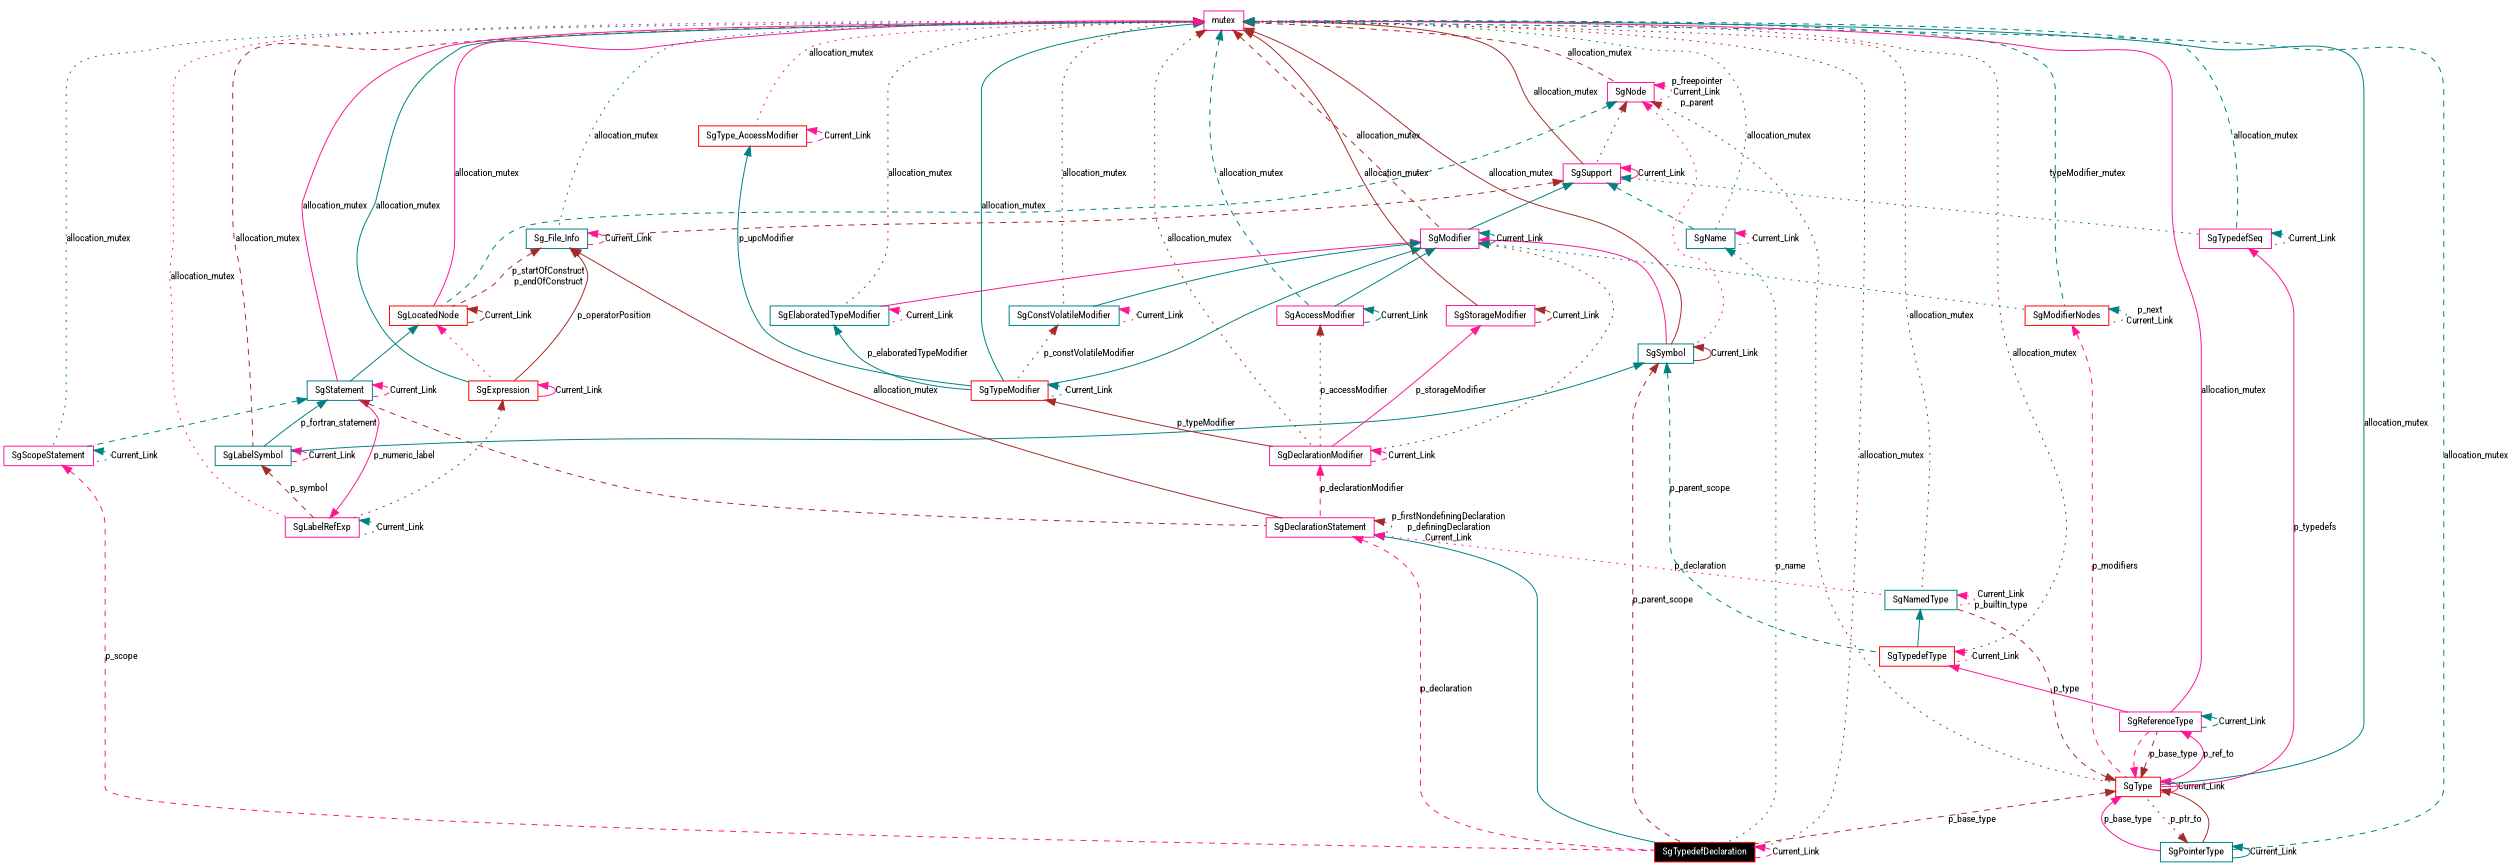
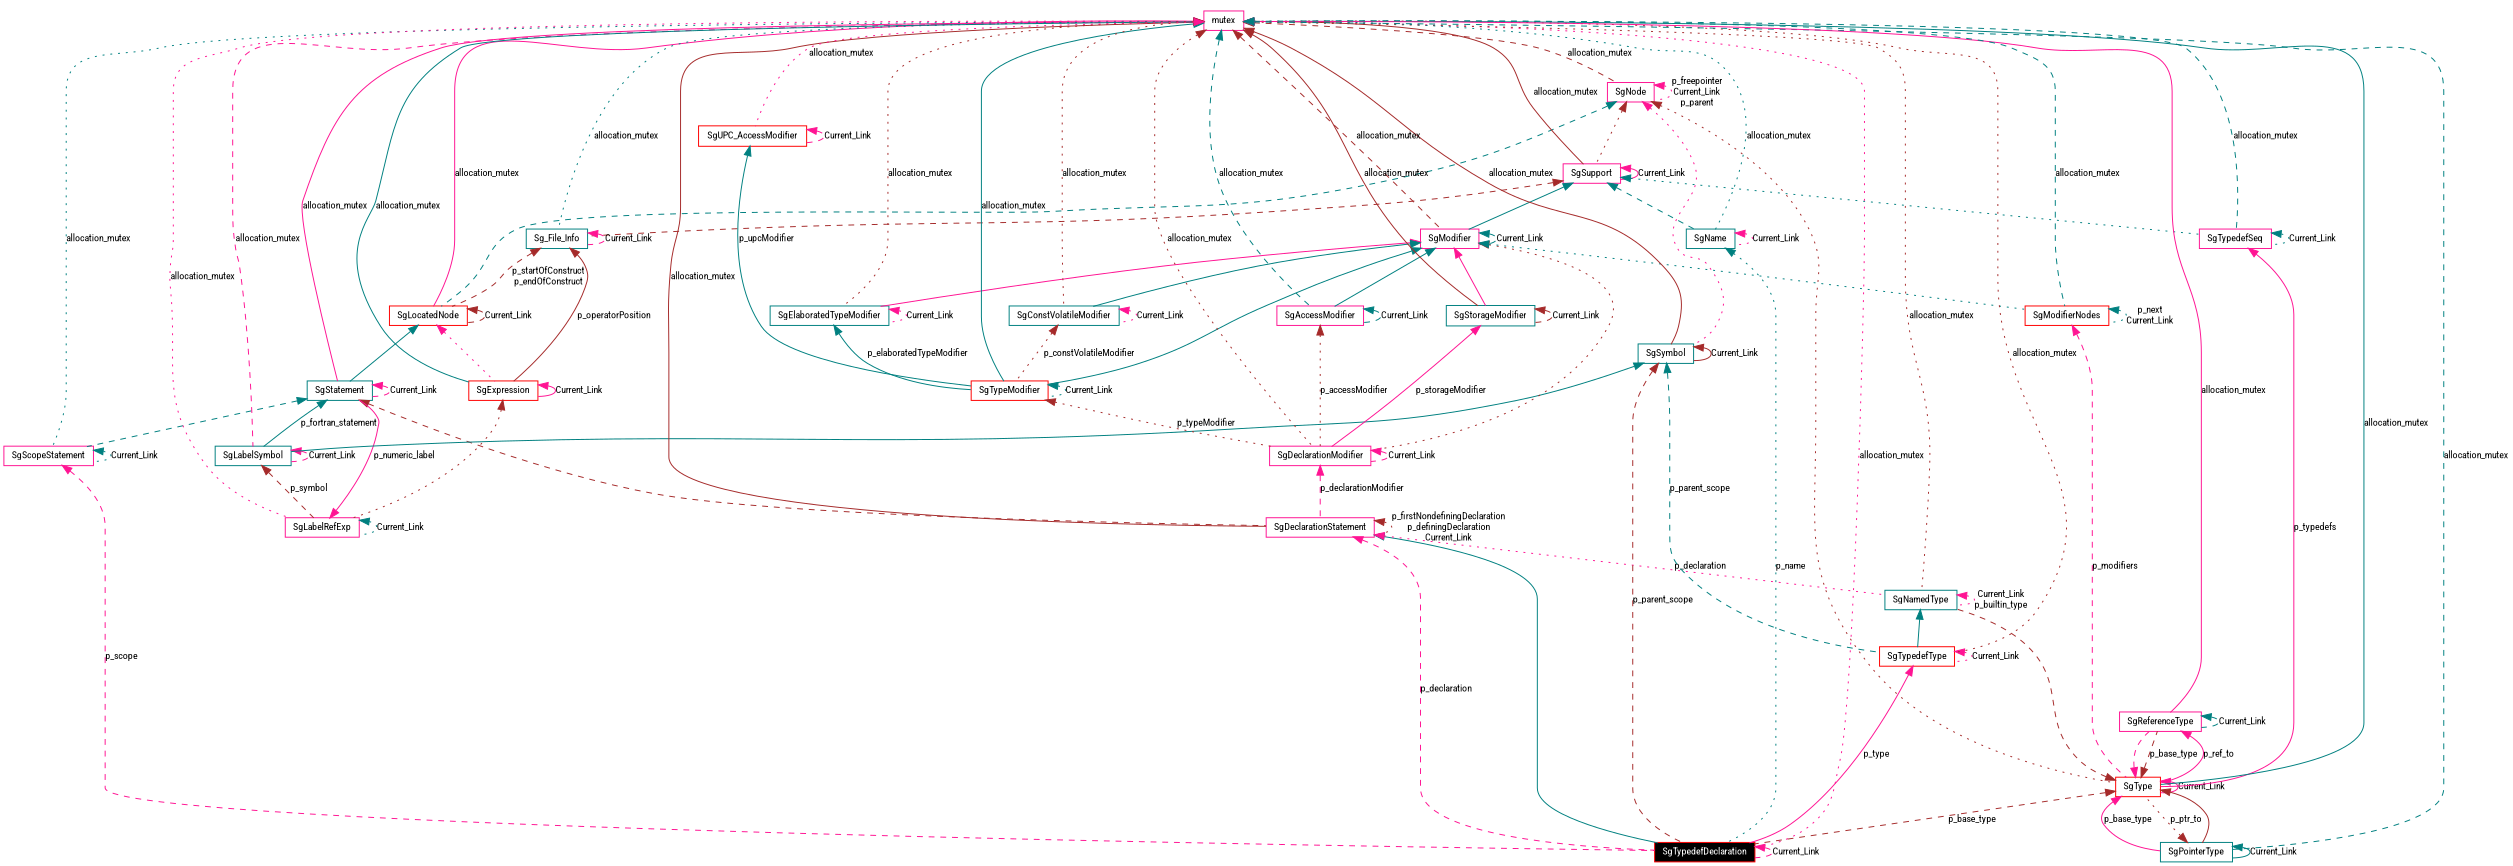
edge "SgLabelSymbol" -> "mutex": color brown -> deeppink
node "SgType_AccessModifier": label "SgType_AccessModifier" -> "SgUPC_AccessModifier"
edge "SgModifierNodes" -> "mutex": label "typeModifier_mutex" -> "allocation_mutex"
edge "SgTypedefDeclaration" -> "mutex": color brown -> deeppink
edge "SgSymbol" -> "SgModifier": now "SgStorageModifier" -> "SgModifier"
node "SgStorageModifier": color deeppink -> teal
edge "SgDeclarationStatement" -> "Sg_File_Info": now "SgDeclarationStatement" -> "mutex"
edge "SgDeclarationModifier" -> "SgTypeModifier": style solid -> dotted
edge "SgReferenceType" -> "SgTypedefType": now "SgTypedefDeclaration" -> "SgTypedefType"
